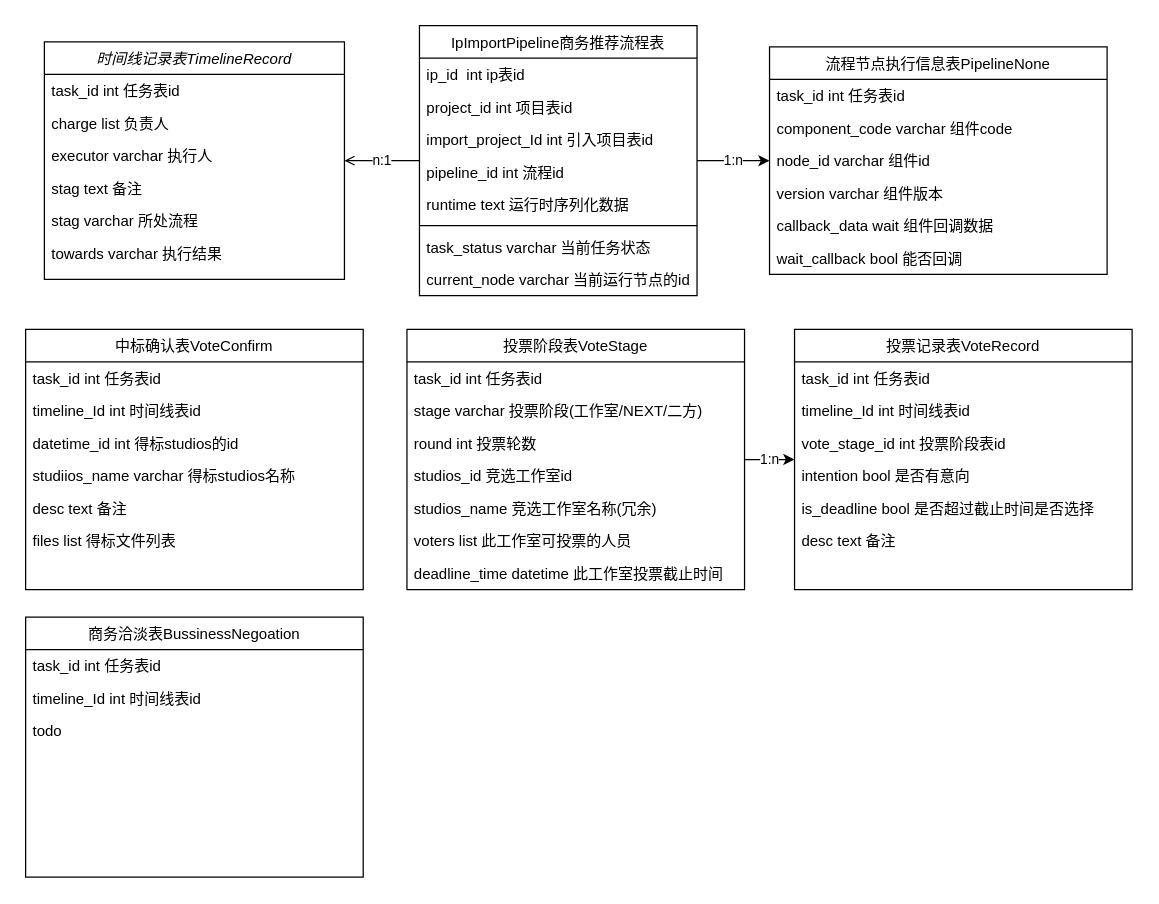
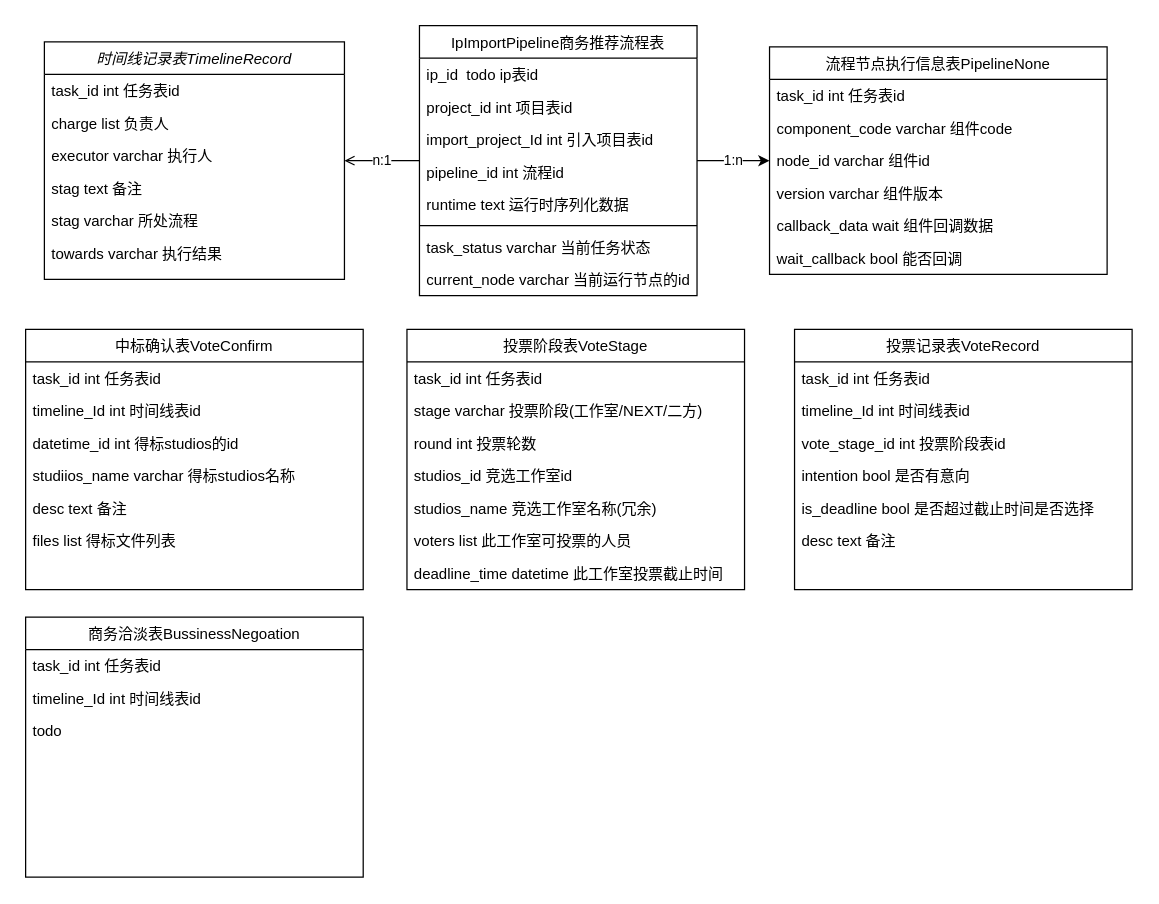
node "ip_id int ip表id": label "ip_id int ip表id" -> "ip_id todo ip表id"
edge "投票阶段表VoteStage" -> "投票记录表VoteRecord": removed, label "1:n"
